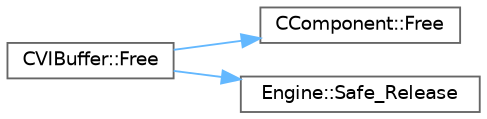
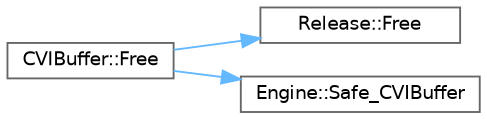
node "CComponent::Free": label "CComponent::Free" -> "Release::Free"
node "Engine::Safe_Release": label "Engine::Safe_Release" -> "Engine::Safe_CVIBuffer"
